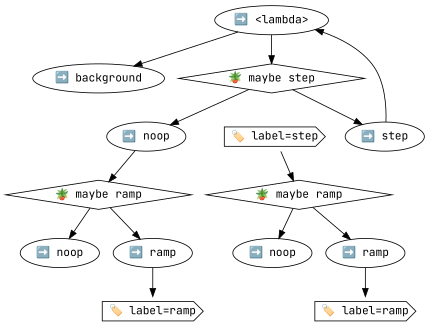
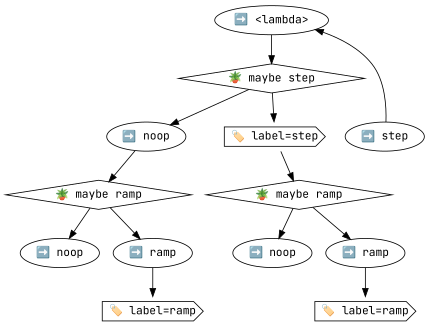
node "➡️ background": removed
edge "🪴 maybe step" -> "➡️ step": now "🪴 maybe step" -> "🏷️ label=step"
